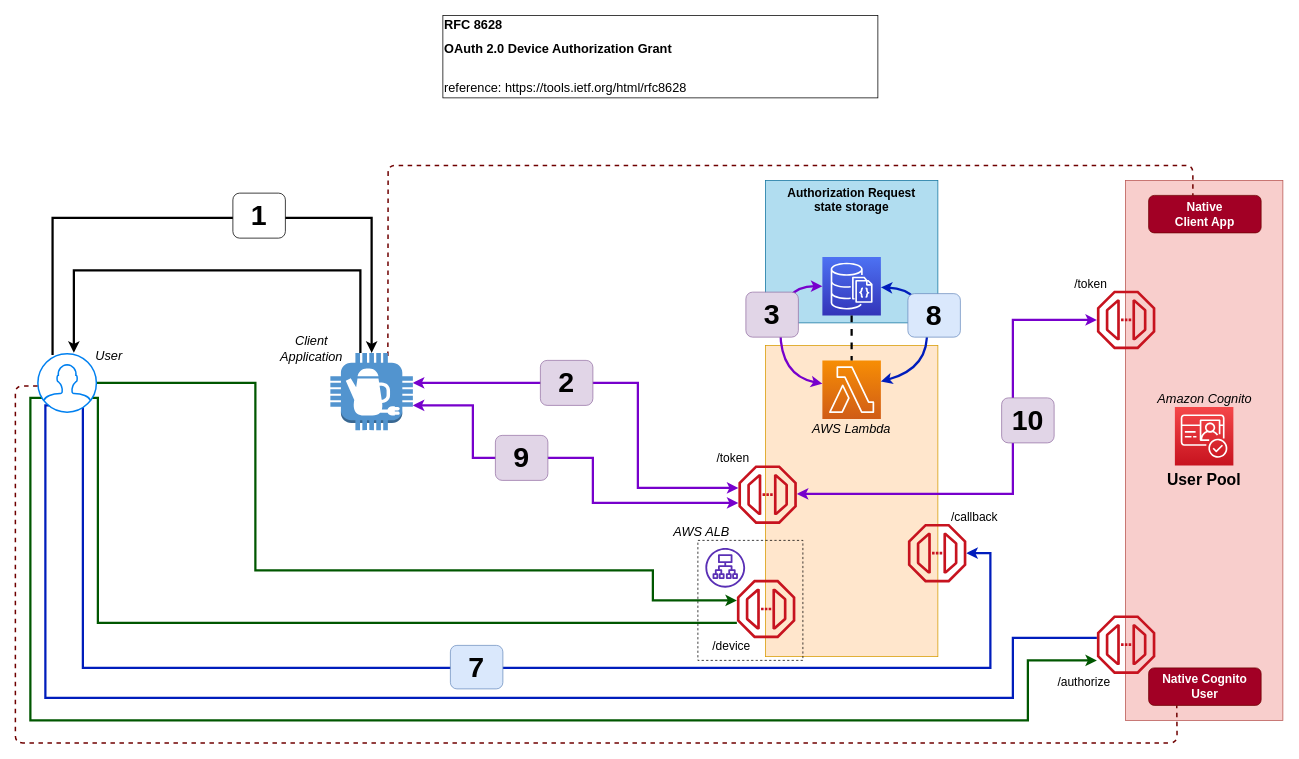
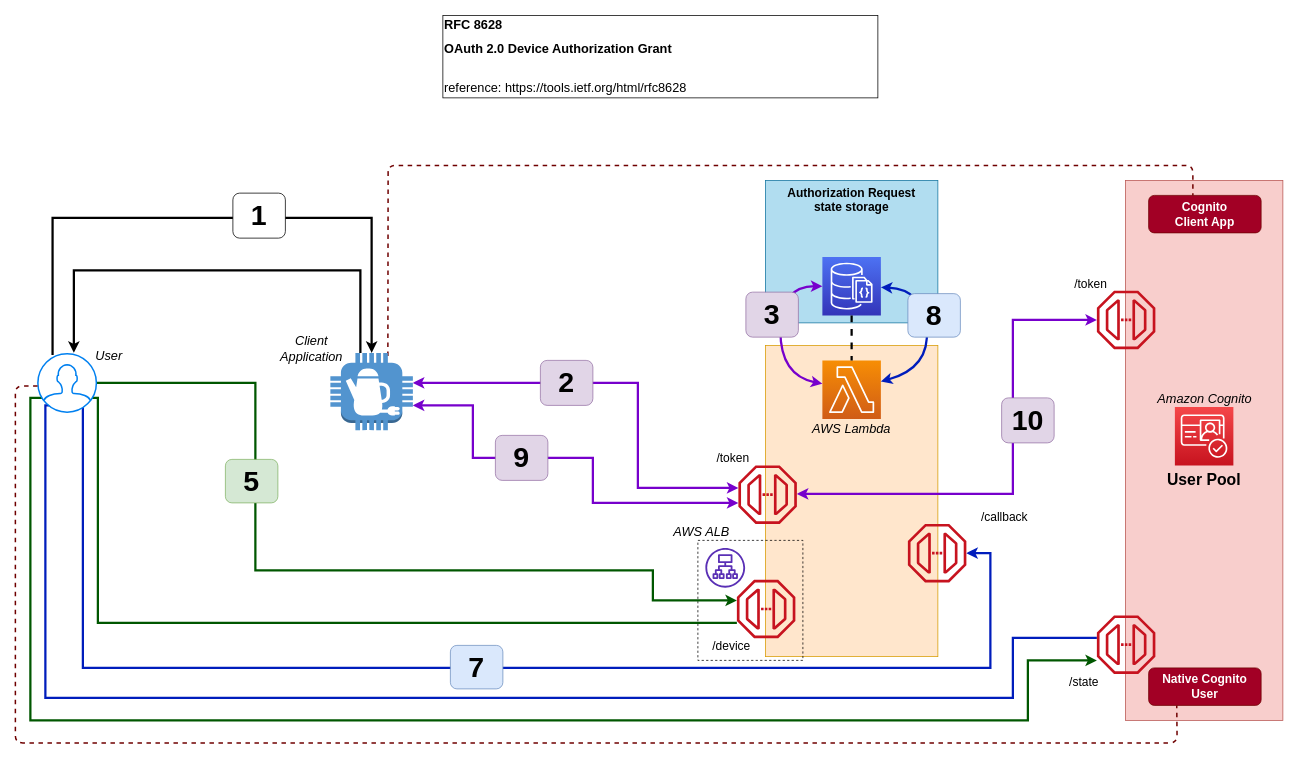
node "NativeClient App": label "NativeClient App" -> "CognitoClient App"
node "5": added
node "/callback": moved (975, 516) -> (1005, 516)
node "/authorize": label "/authorize" -> "/state"
